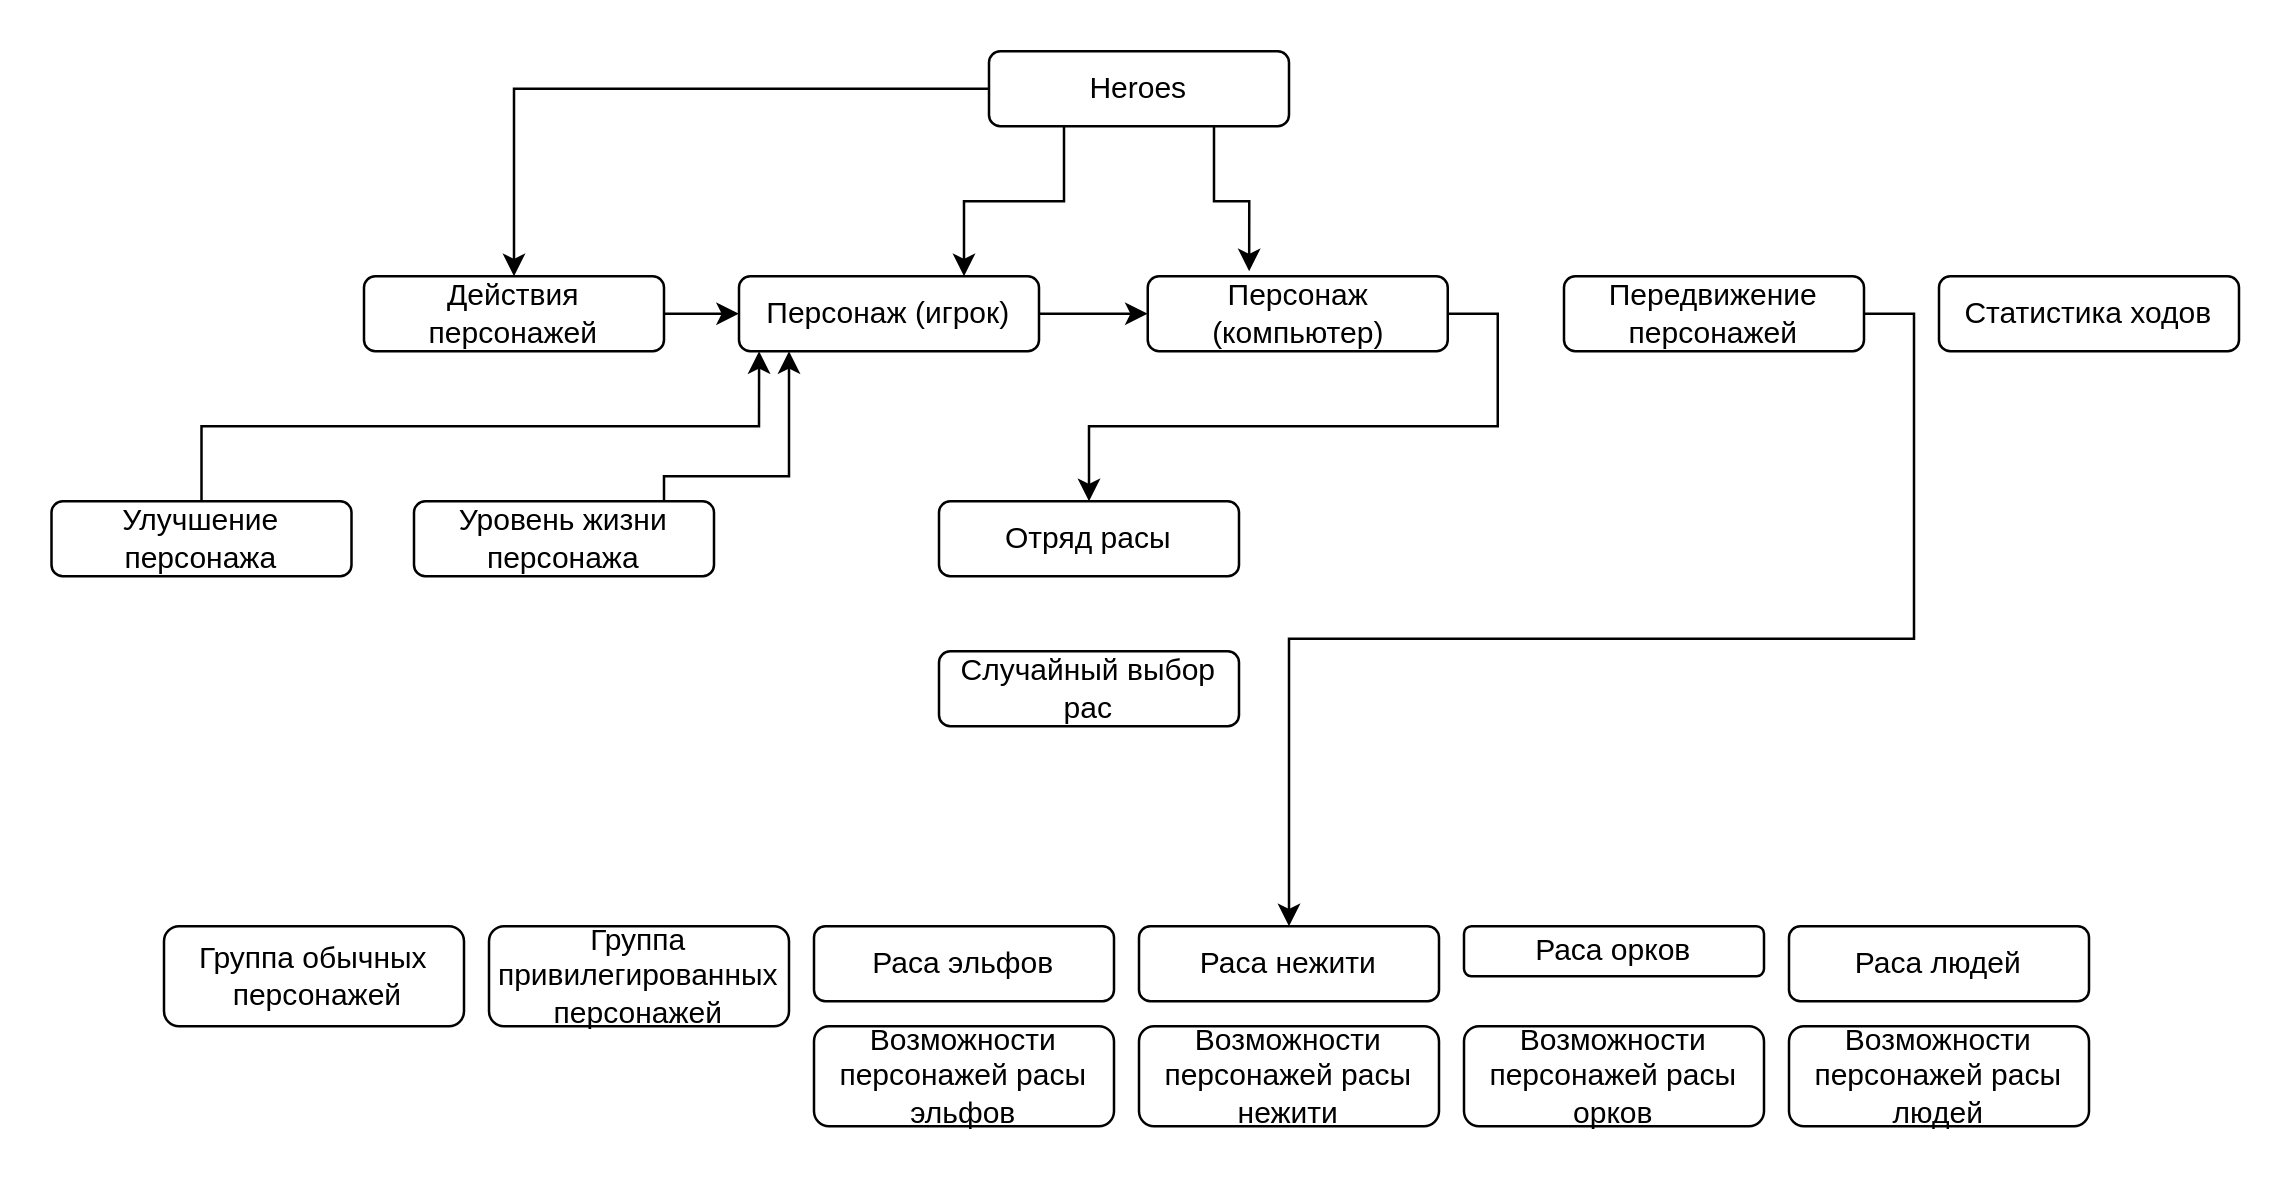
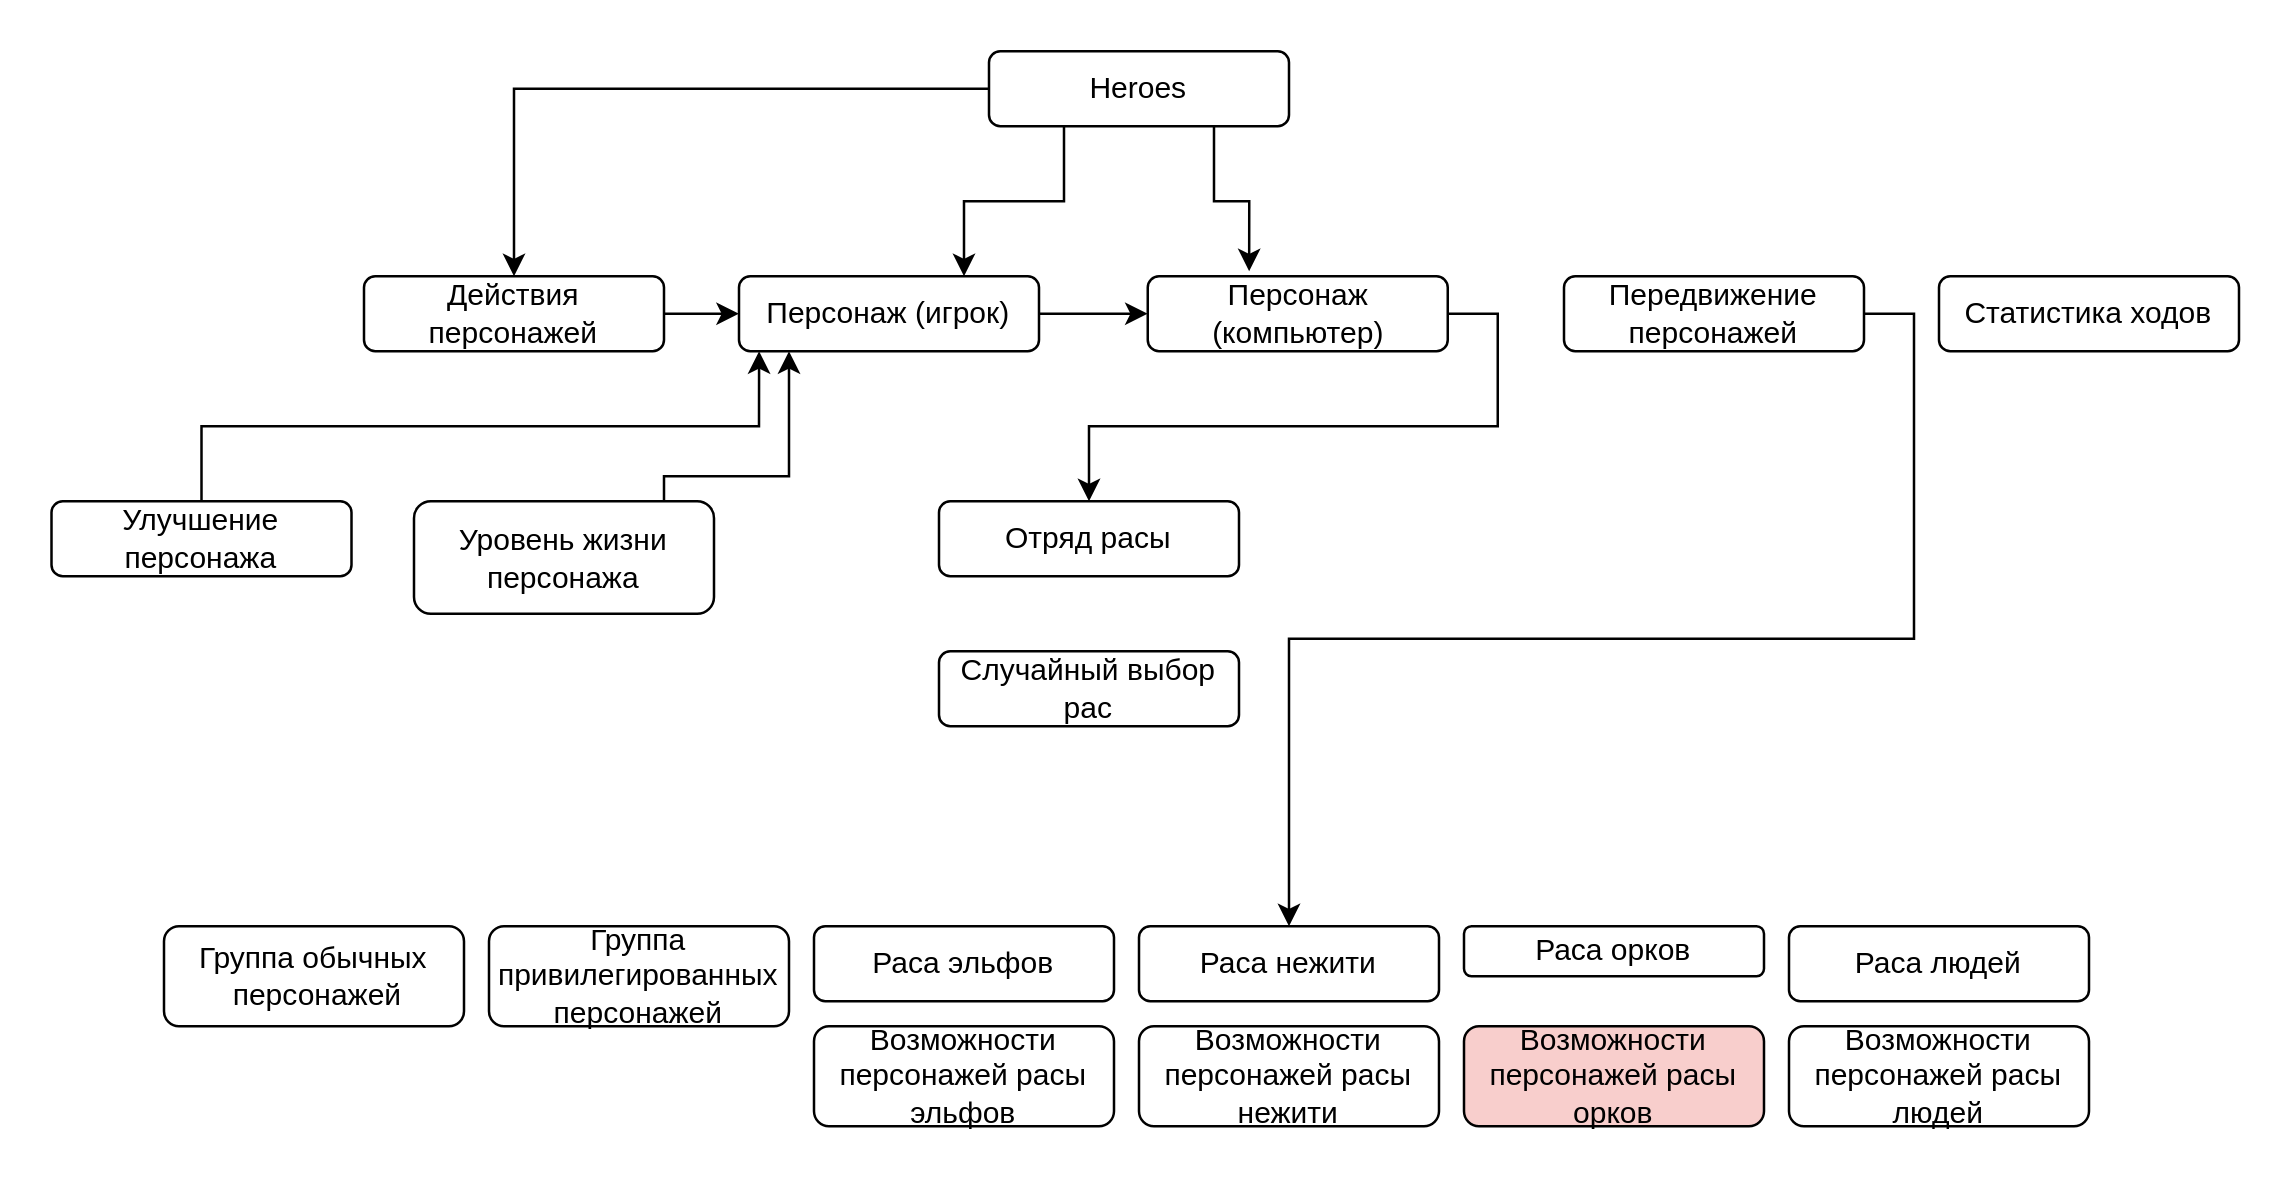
node "Уровень жизни персонажа": size 300x75 -> 300x113
node "Возможности персонажей расы орков": fillcolor #ffffff -> #f8cecc
